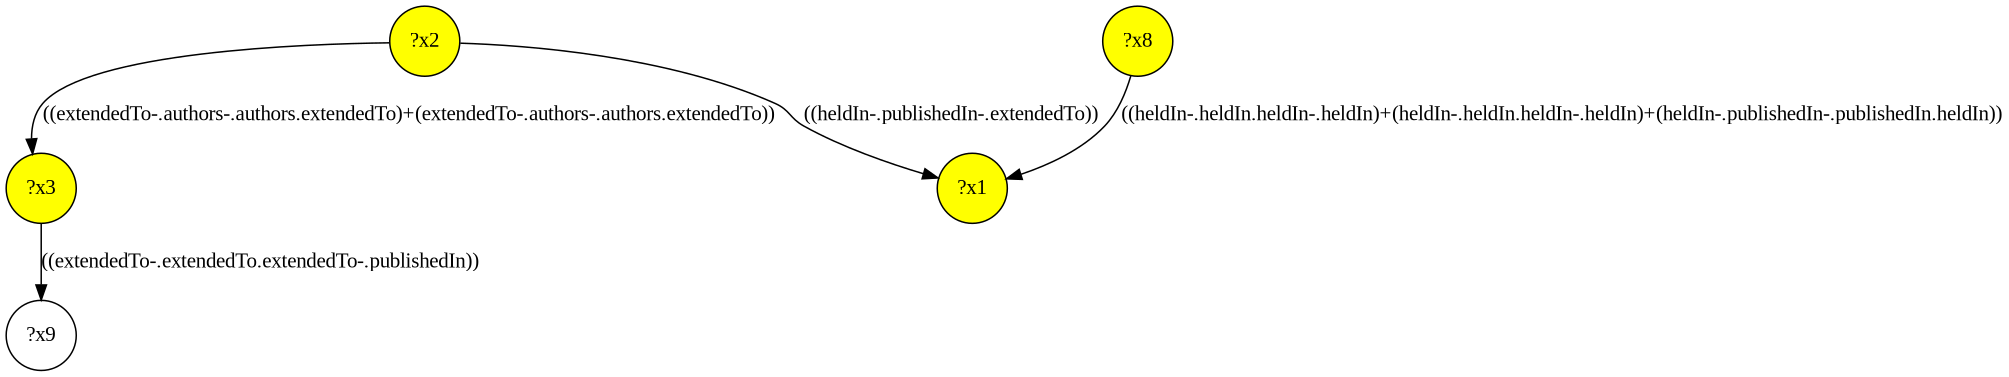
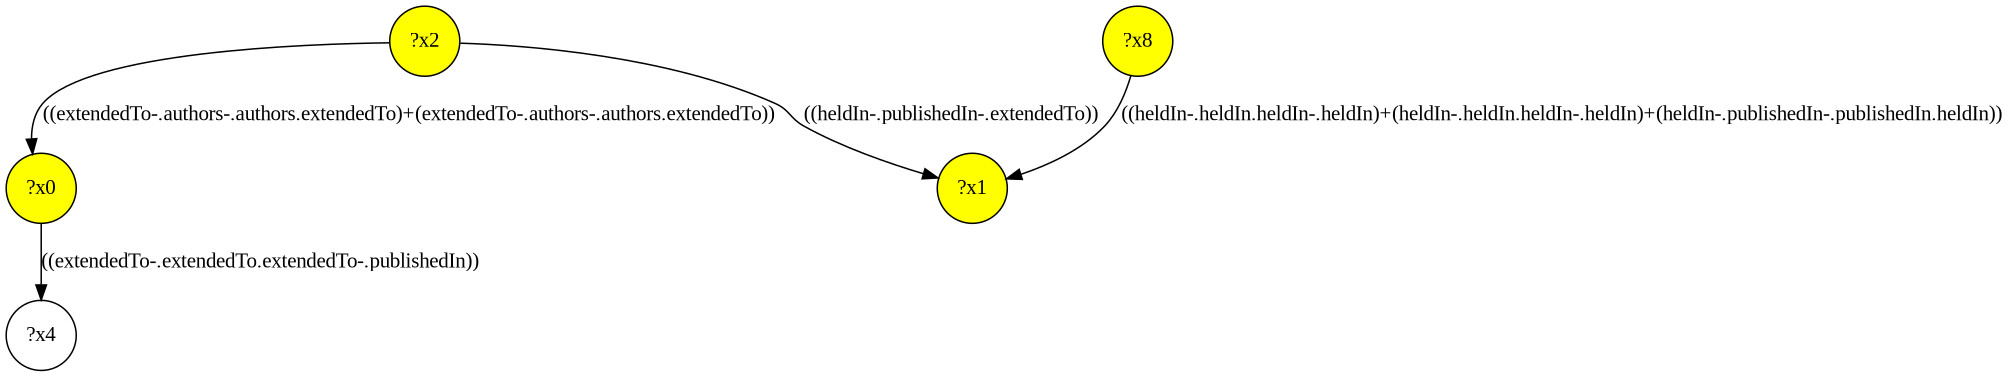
node "?x3": label "?x3" -> "?x0"
node "?x9": label "?x9" -> "?x4"
